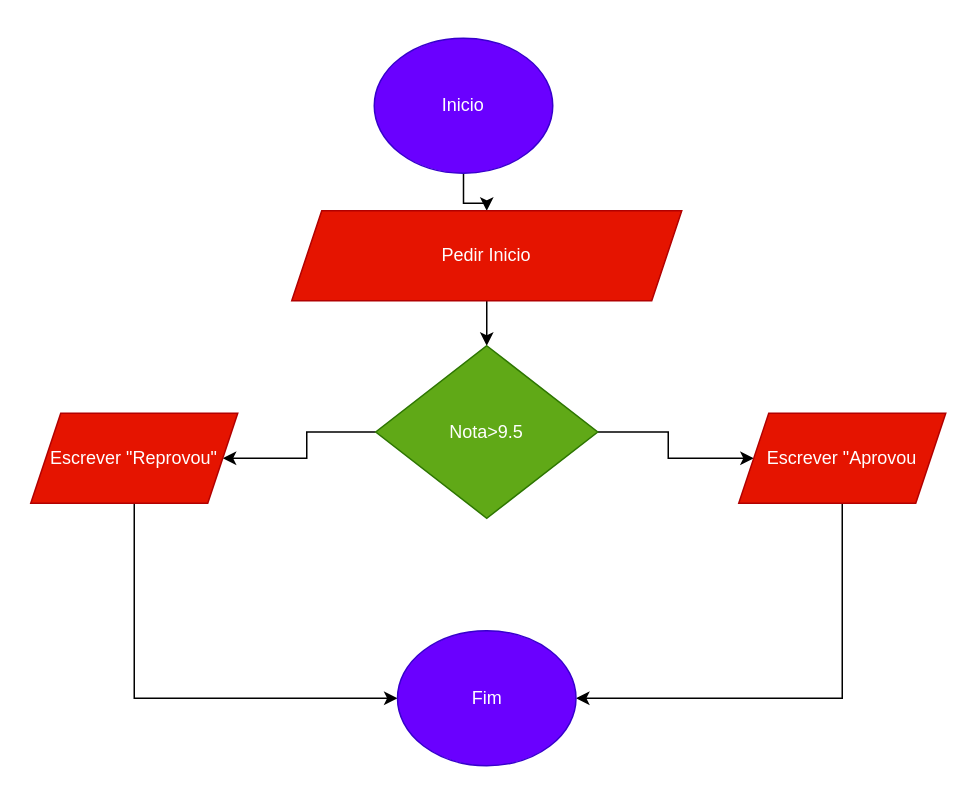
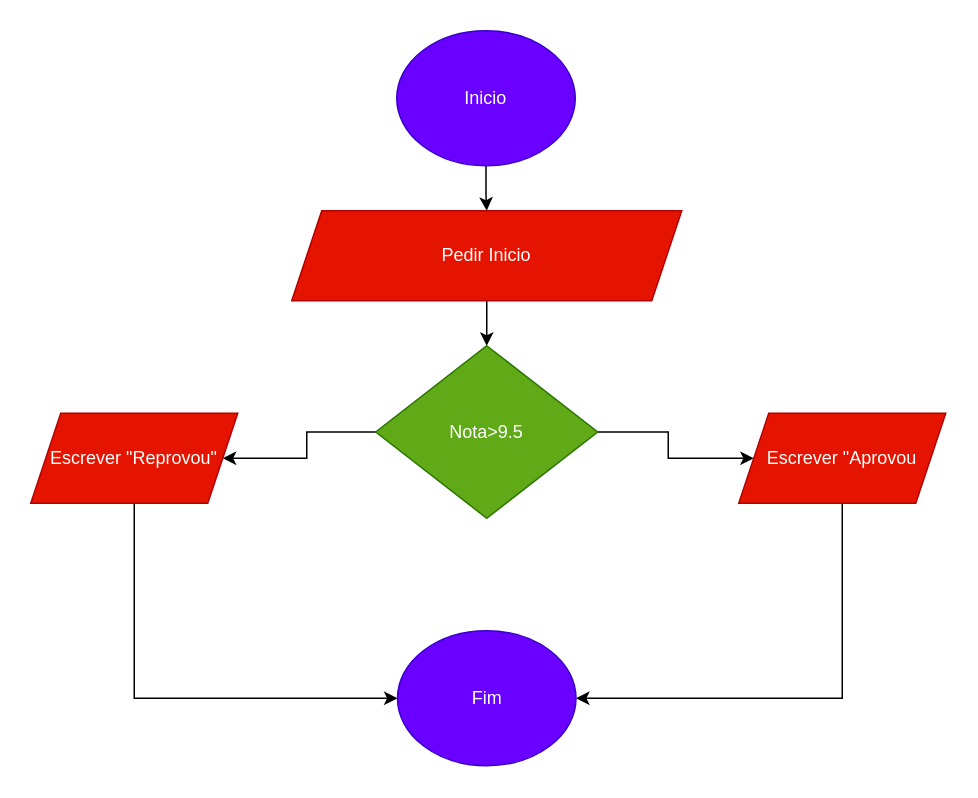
node "Inicio": moved (464, 106) -> (486, 98)
